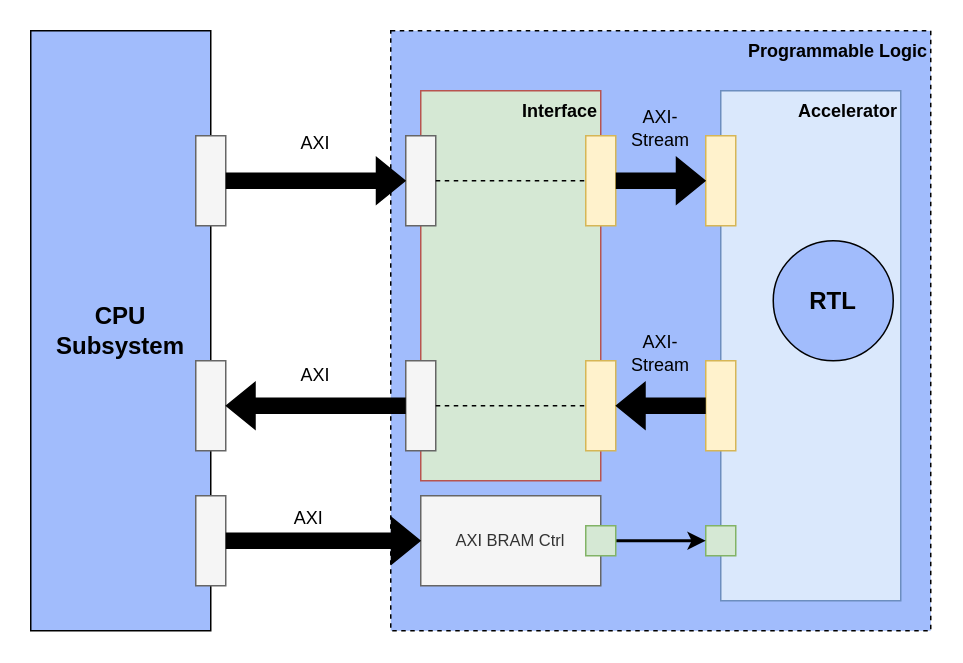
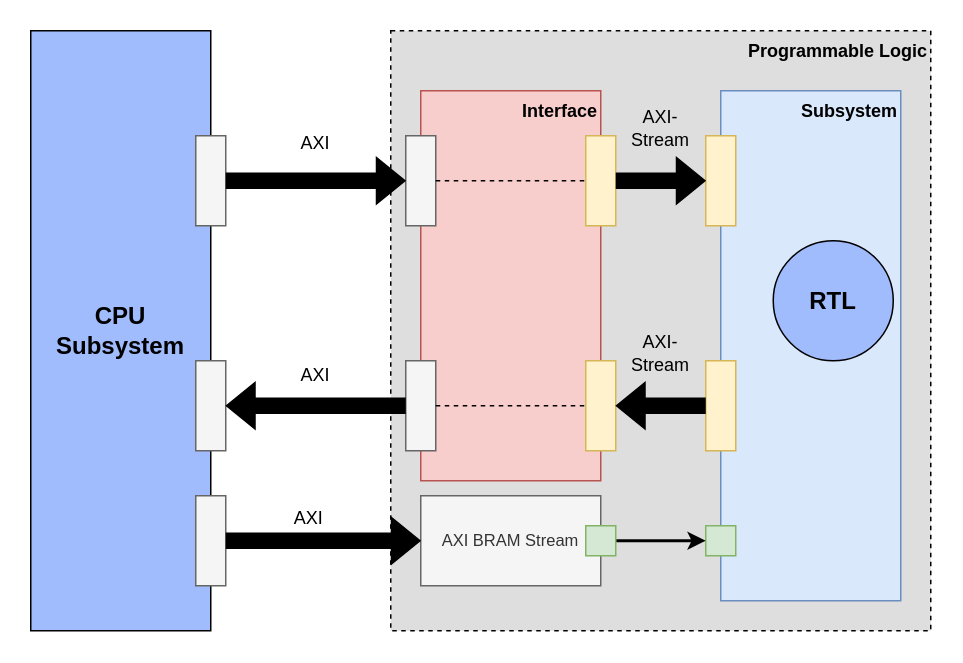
node "Accelerator": label "Accelerator" -> "Subsystem"
node "Interface": fillcolor #d5e8d4 -> #f8cecc
node "Programmable Logic": fillcolor #a1bcfc -> #dedede
node "AXI BRAM Ctrl": label "AXI BRAM Ctrl" -> "AXI BRAM Stream"
